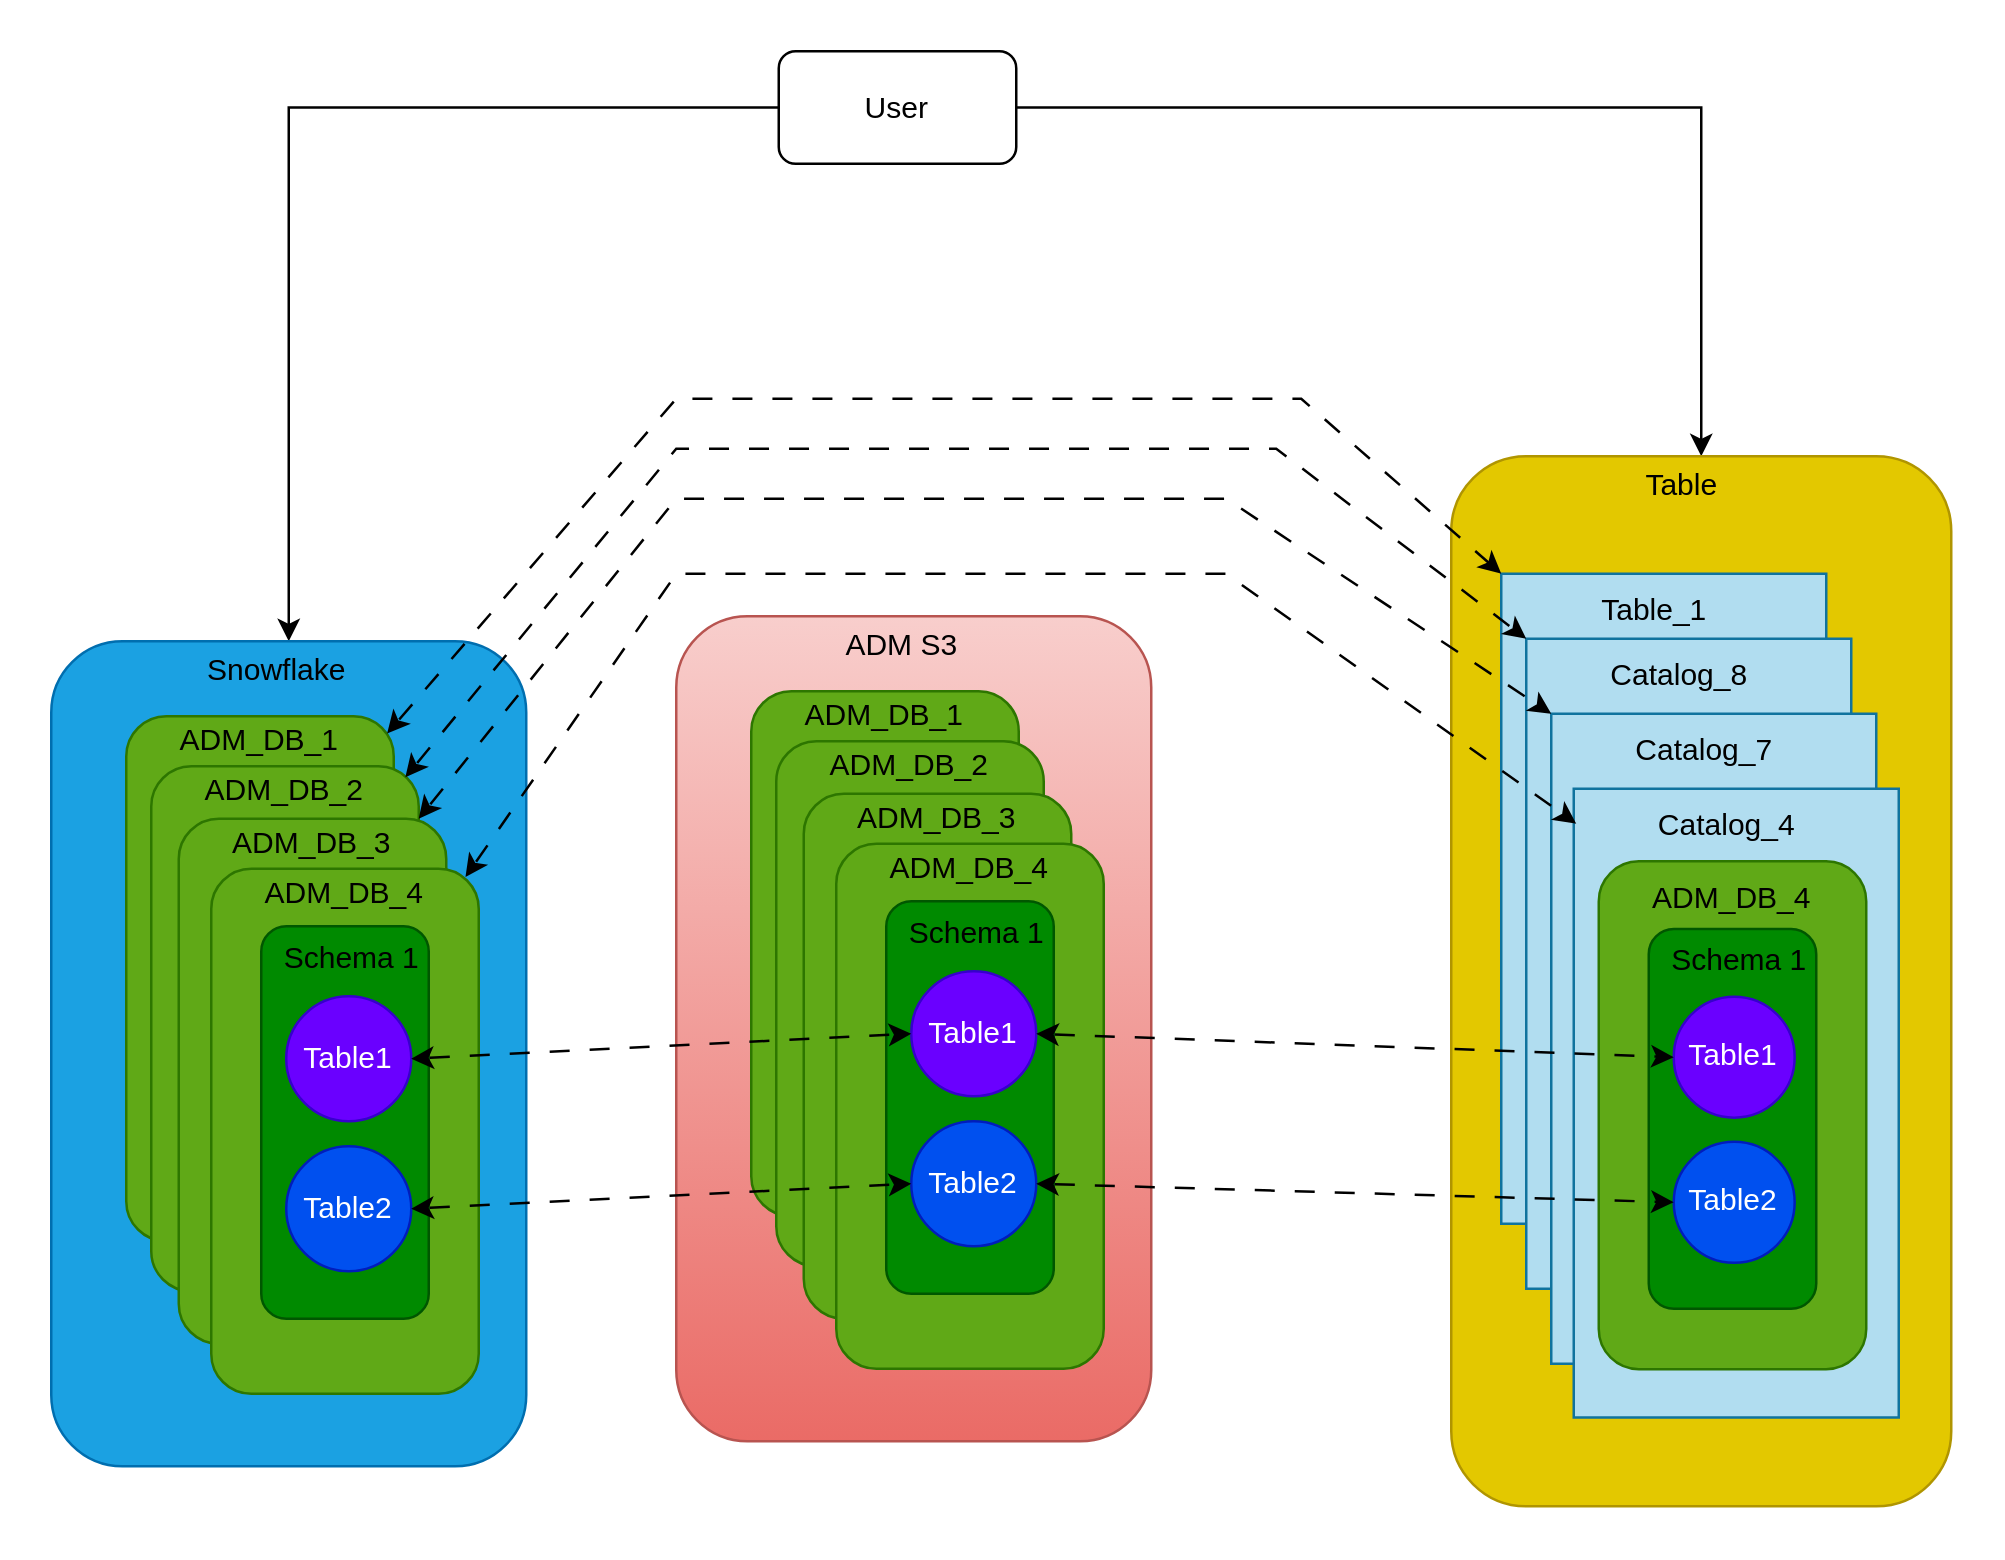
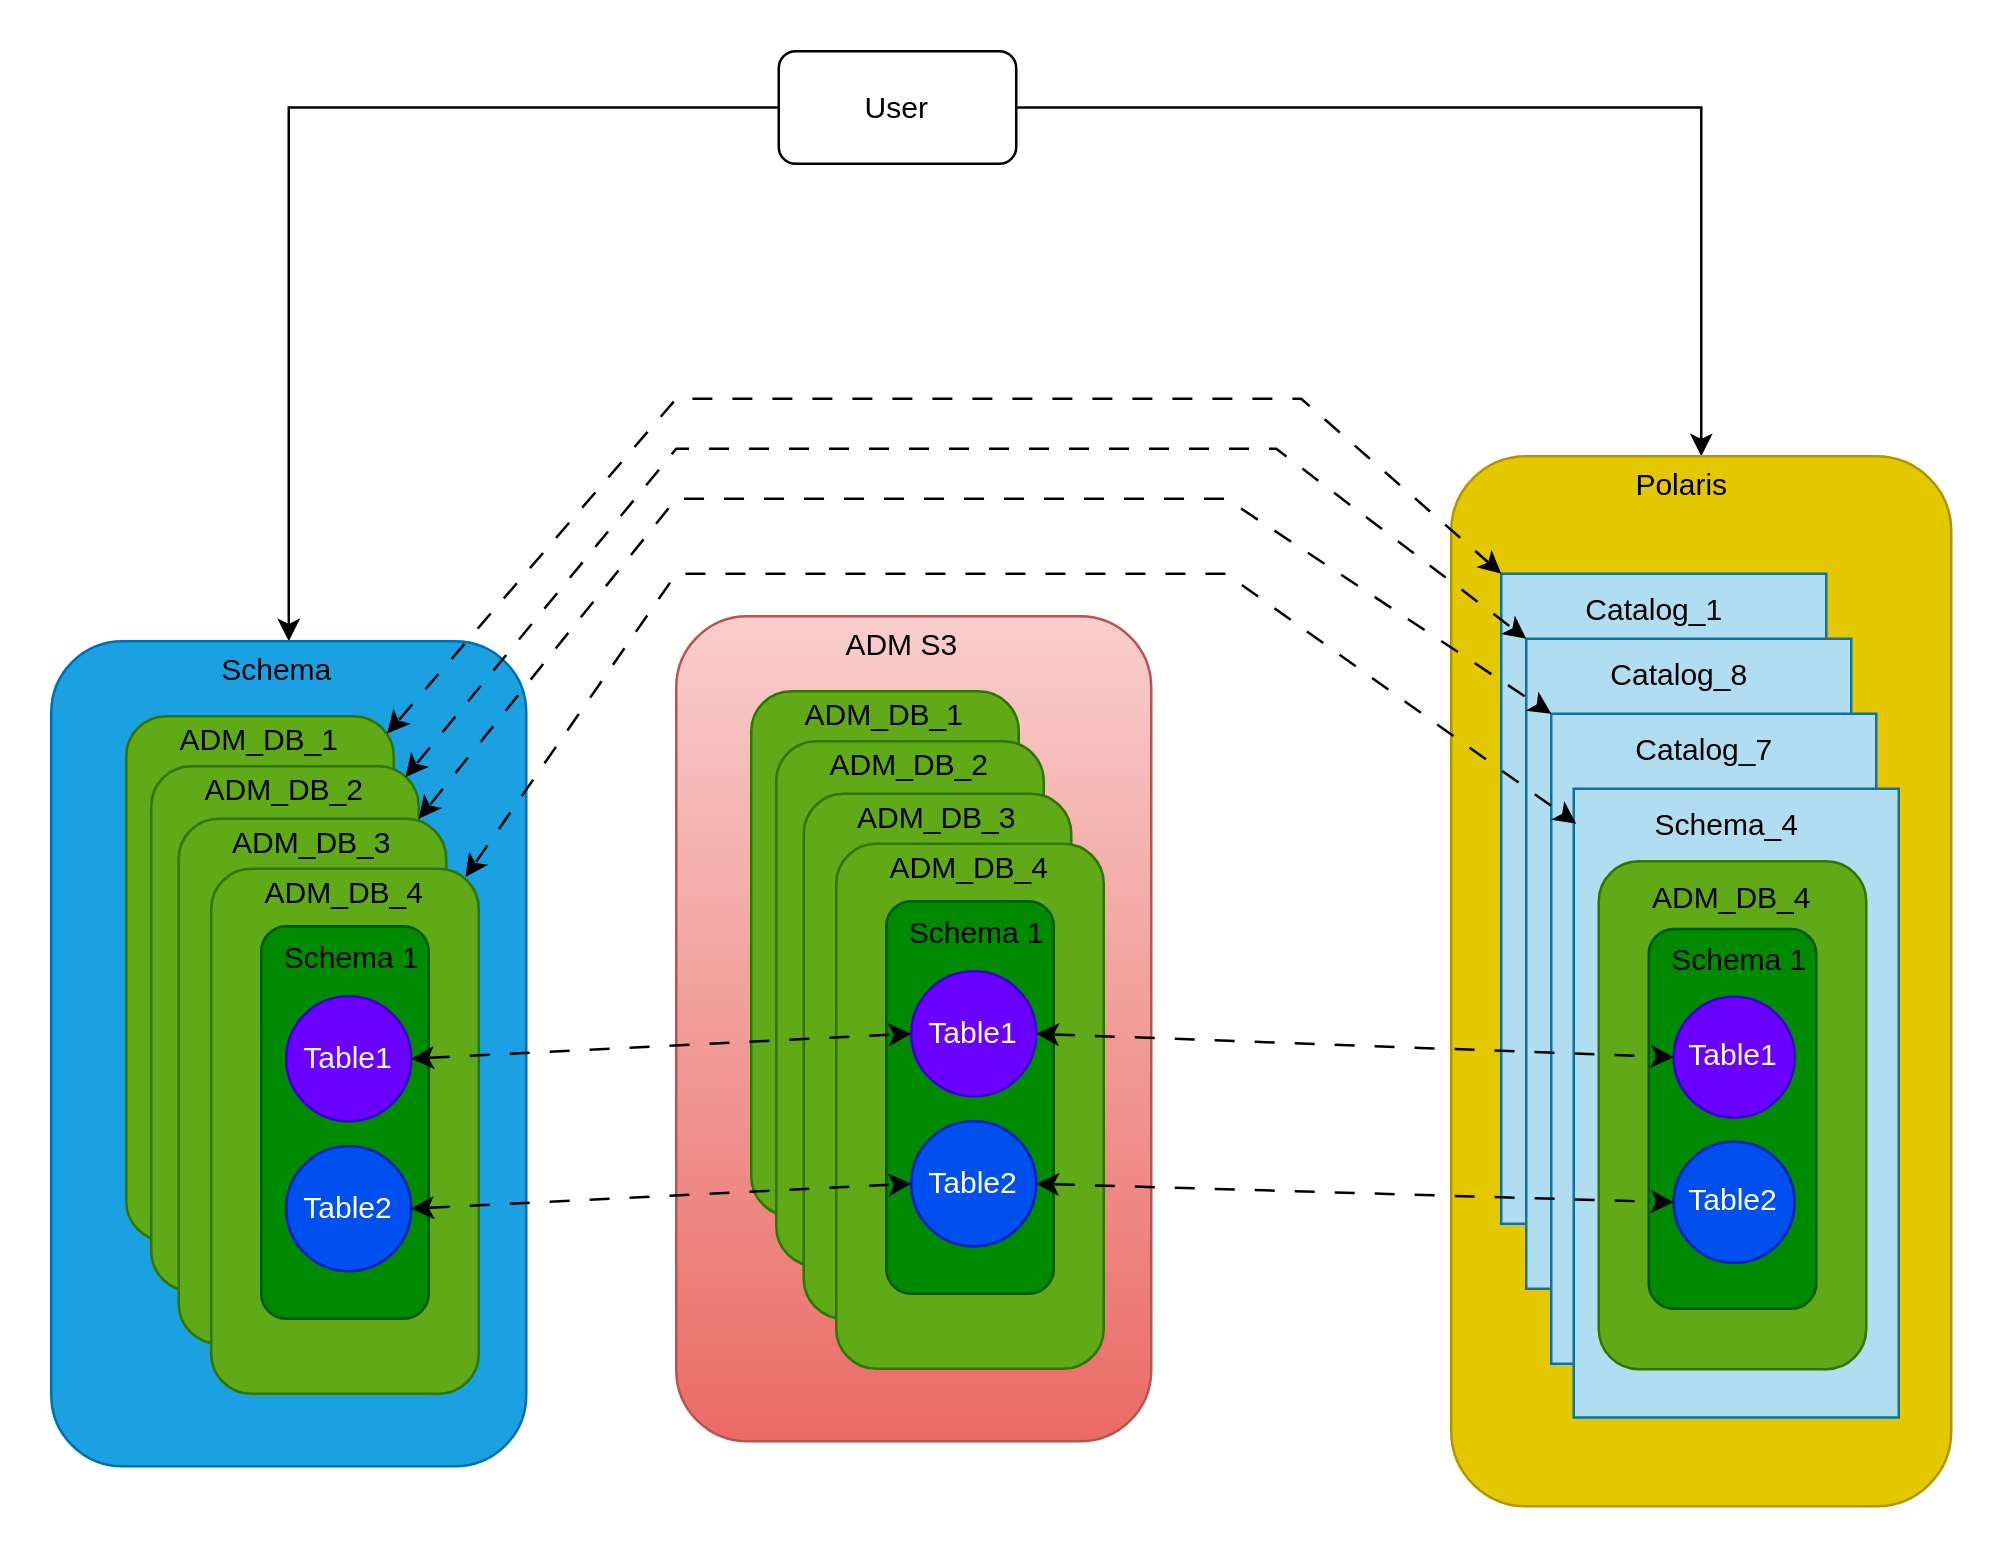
node "Table": label "Table" -> "Polaris"
node "Table_1": label "Table_1" -> "Catalog_1"
node "Snowflake": label "Snowflake" -> "Schema"
node "Catalog_4": label "Catalog_4" -> "Schema_4"
